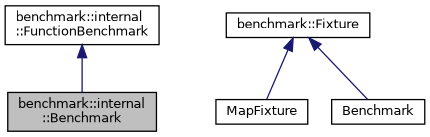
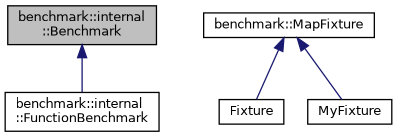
node "benchmark::Fixture": label "benchmark::Fixture" -> "benchmark::MapFixture"
edge "benchmark::internal ::Benchmark" -> "benchmark::internal ::FunctionBenchmark": reversed
node "MapFixture": label "MapFixture" -> "Fixture"
node "Benchmark": label "Benchmark" -> "MyFixture"
